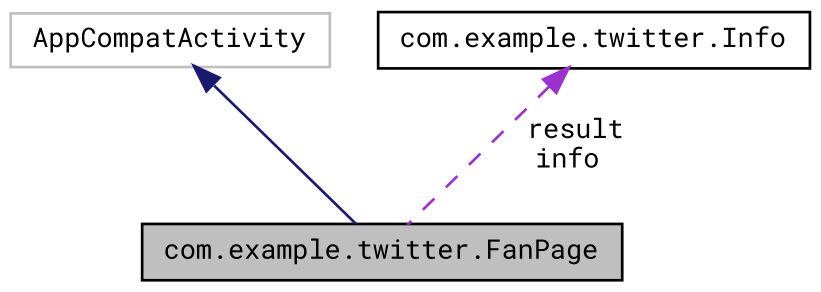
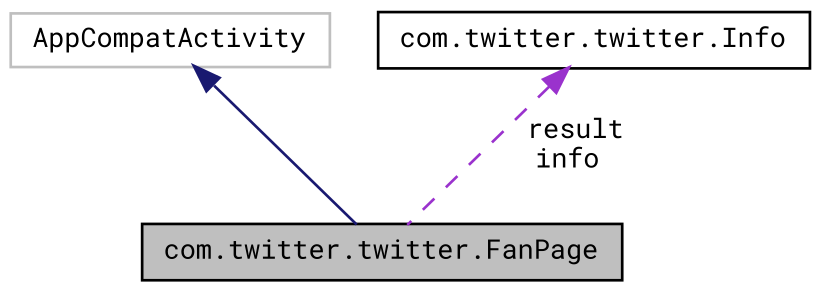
node "com.example.twitter.Info": label "com.example.twitter.Info" -> "com.twitter.twitter.Info"
node "com.example.twitter.FanPage": label "com.example.twitter.FanPage" -> "com.twitter.twitter.FanPage"
